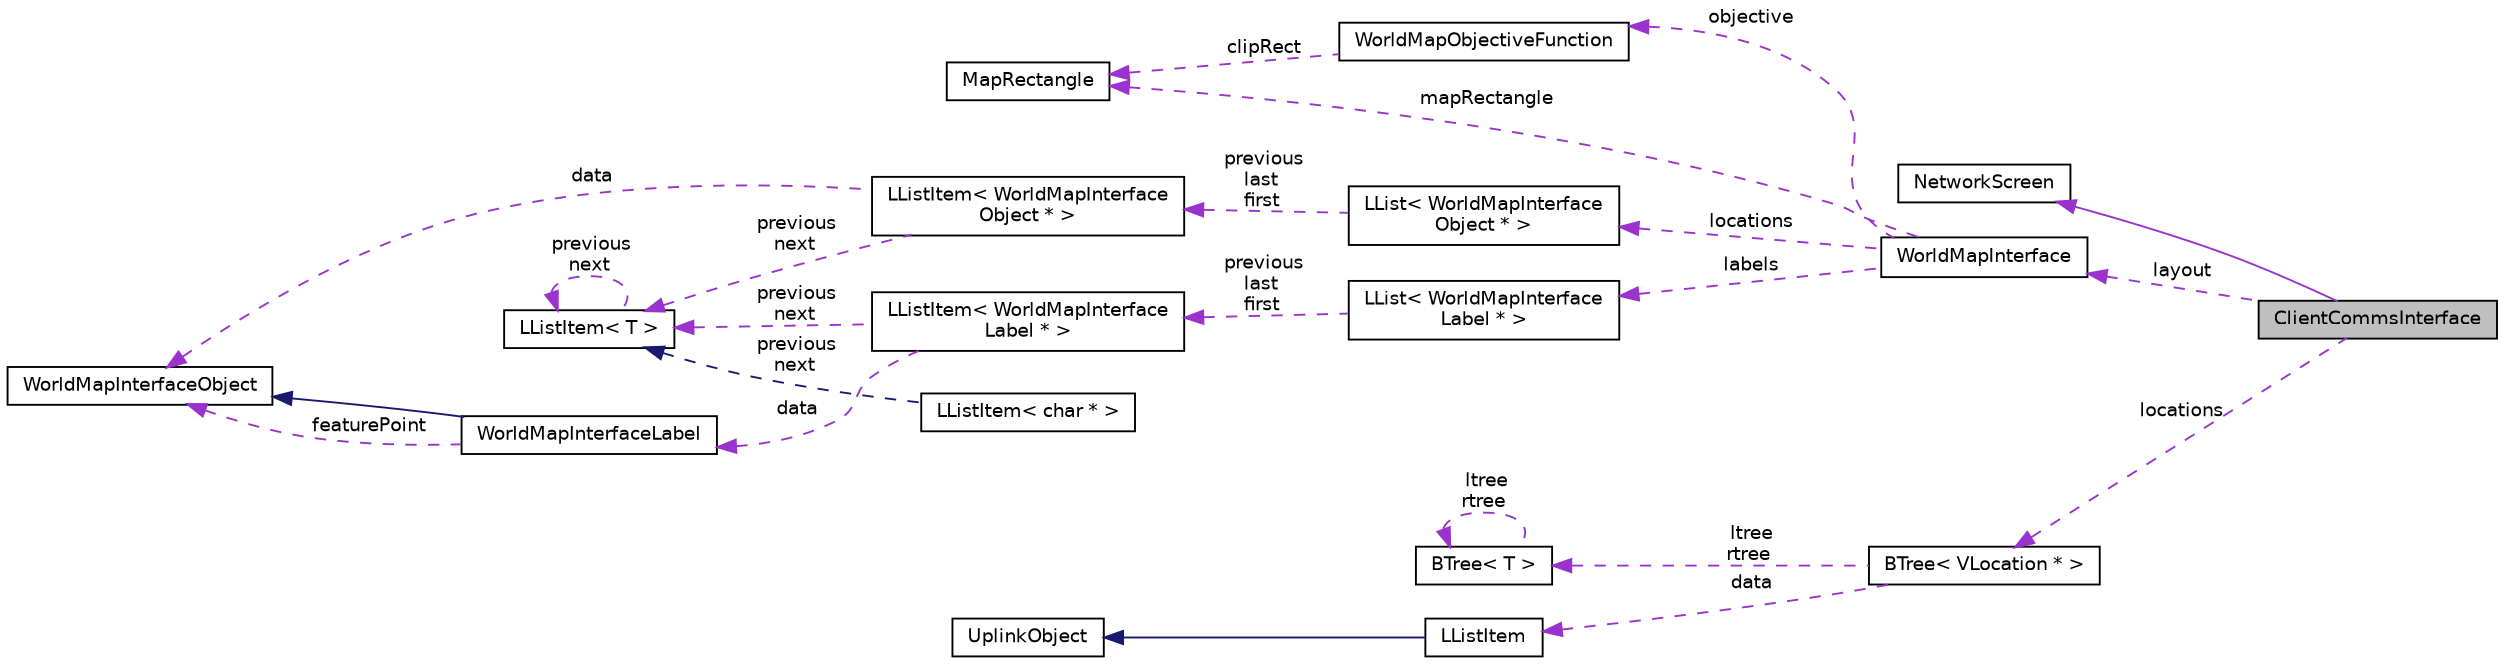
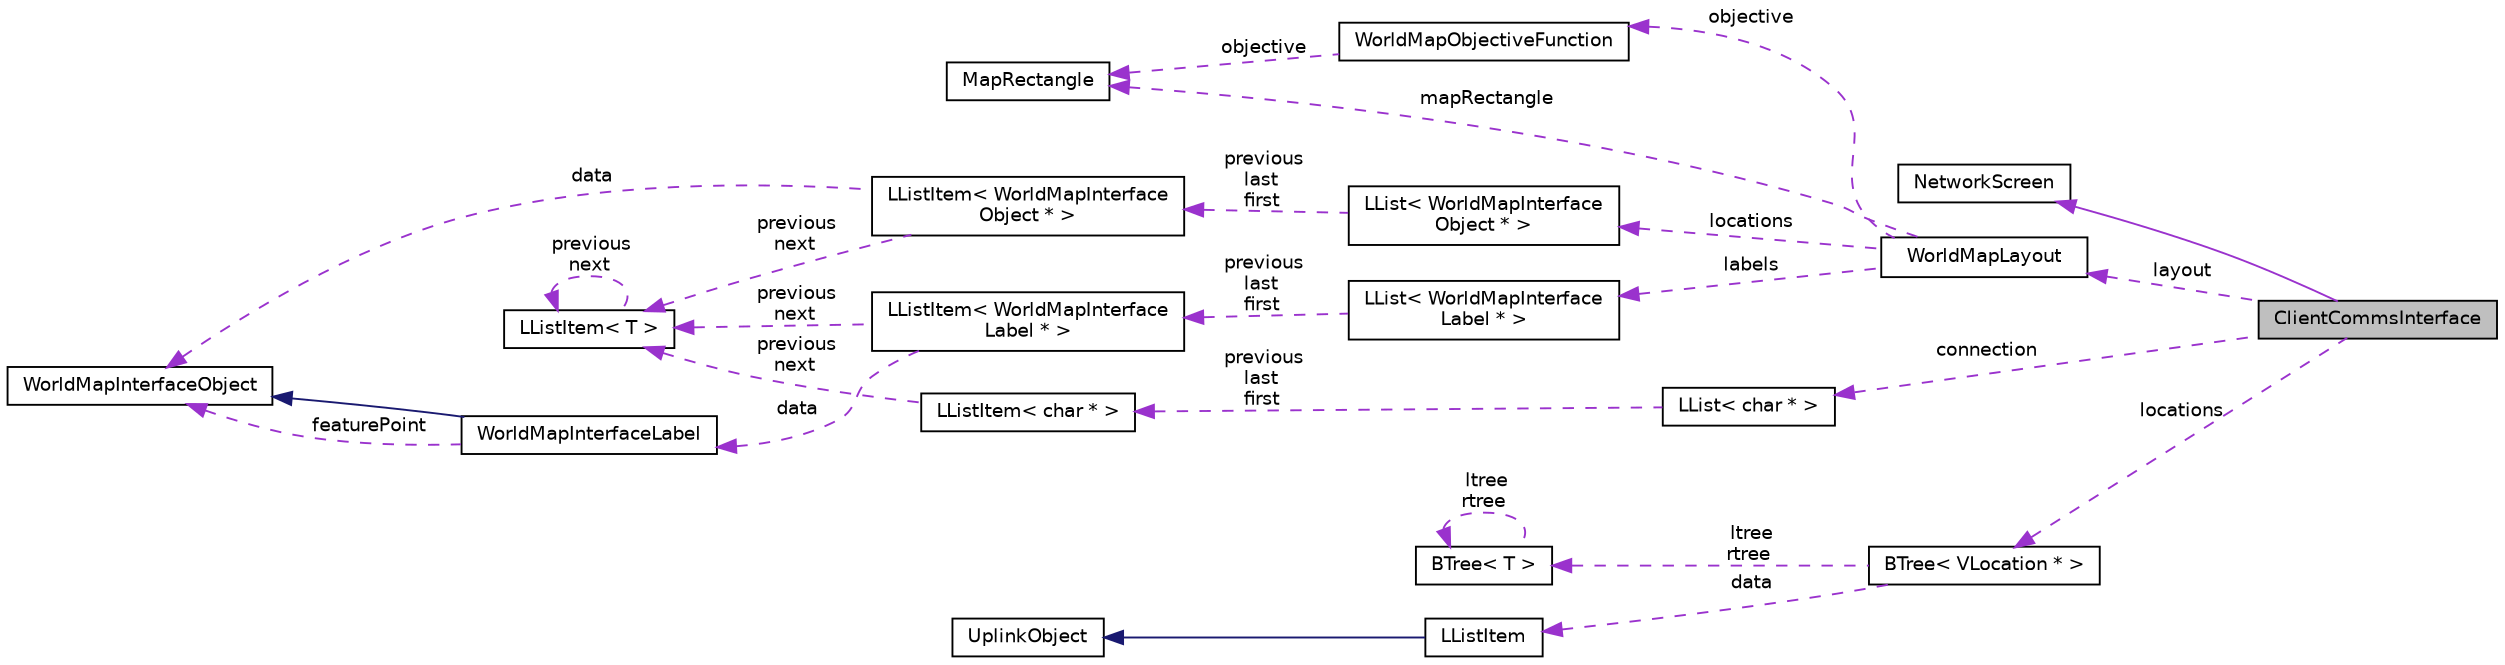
edge "WorldMapObjectiveFunction" -> "MapRectangle": label " clipRect" -> " objective"
node "WorldMapInterface": label "WorldMapInterface" -> "WorldMapLayout"
edge "LListItem< char * >" -> "LListItem< T >": color midnightblue -> darkorchid3
node "LList< char * >": added
